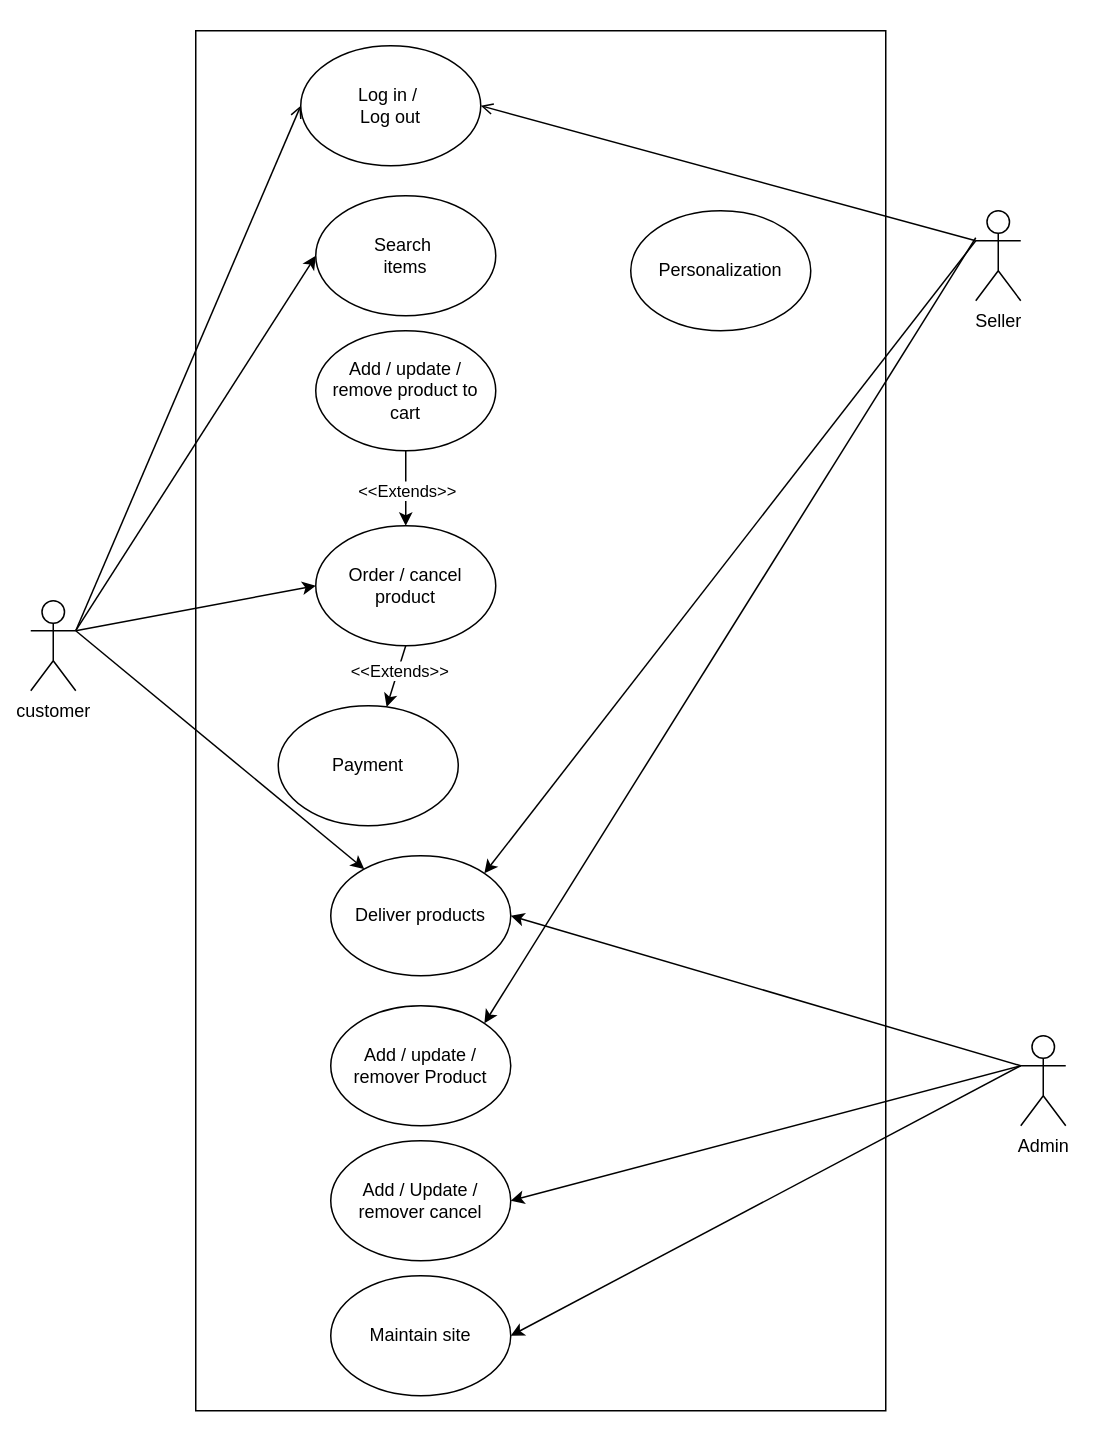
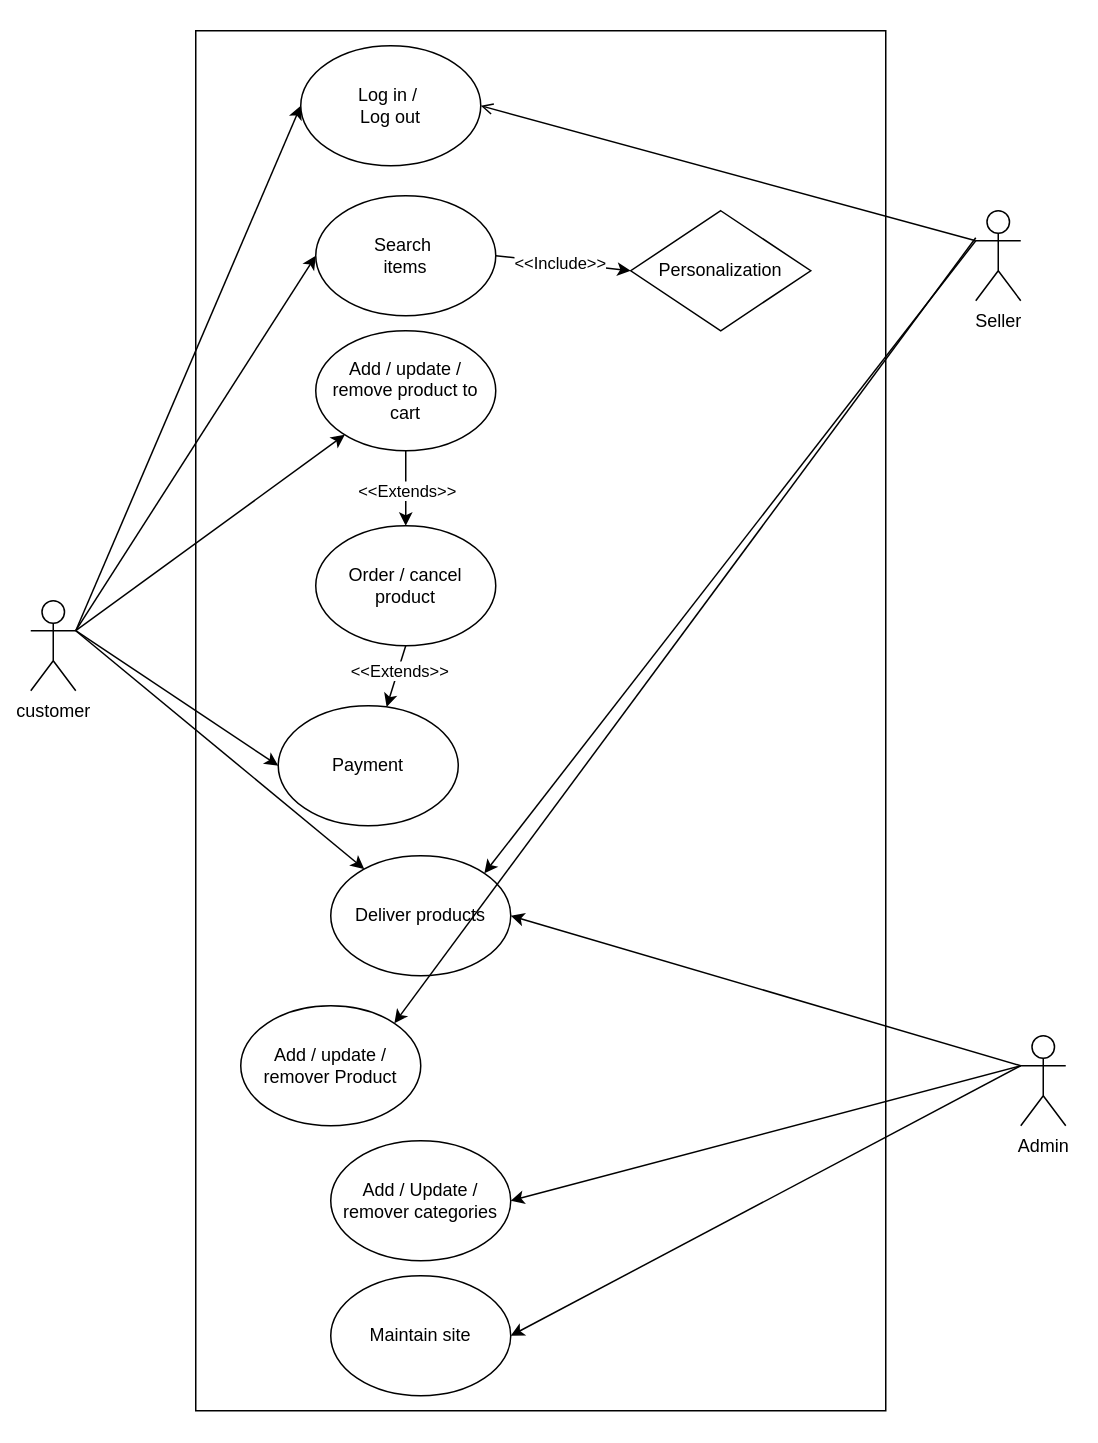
edge "customer" -> "Log in / Log out": arrowhead open -> classic
edge "Search items" -> "Personalization": added, label "<<Include>>"
node "Personalization": shape ellipse -> diamond
edge "customer" -> "Order / cancel product": now "customer" -> "Add / update / remove product to cart"
edge "customer" -> "Payment": added
node "Add / update / remover Product": moved (421, 1066) -> (331, 1066)
node "Add / Update / remover cancel": label "Add / Update / remover cancel" -> "Add / Update / remover categories"
